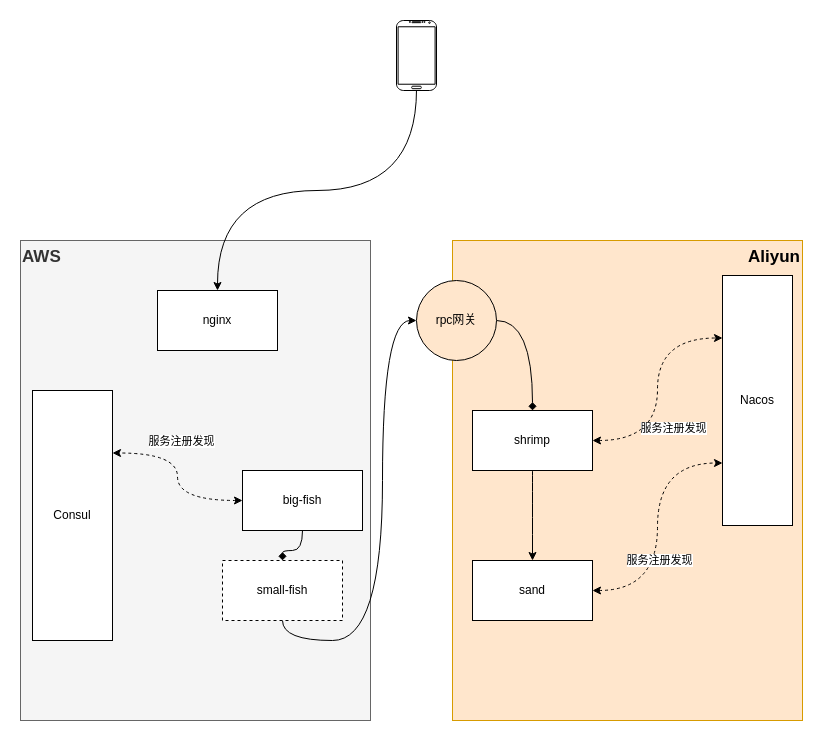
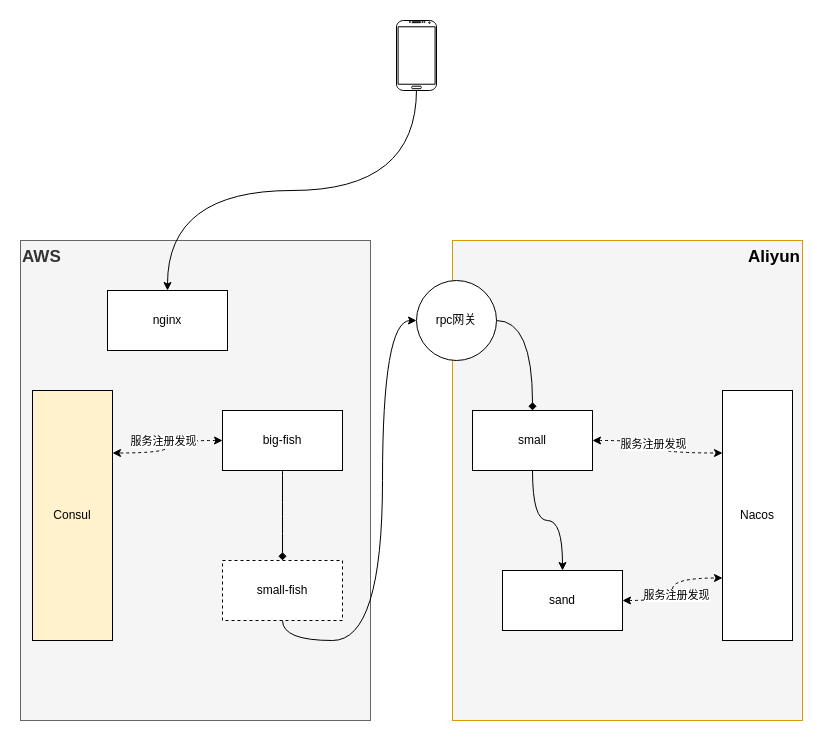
node "nginx": moved (218, 321) -> (168, 321)
node "rpc网关": fillcolor #ffe6cc -> #ffffff
node "Nacos": moved (758, 401) -> (758, 516)
node "shrimp": label "shrimp" -> "small"
node "Aliyun": fillcolor #ffe6cc -> #f5f5f5
node "big-fish": moved (303, 501) -> (283, 441)
node "Consul": fillcolor #ffffff -> #fff2cc
node "sand": moved (533, 591) -> (563, 601)
